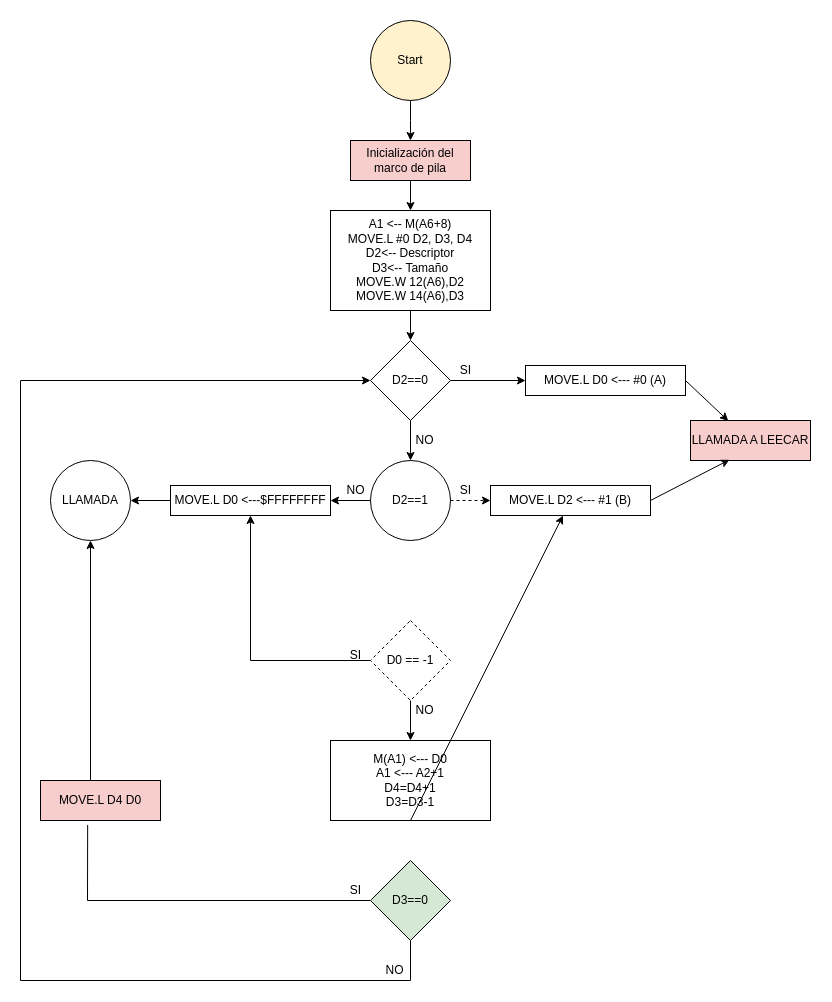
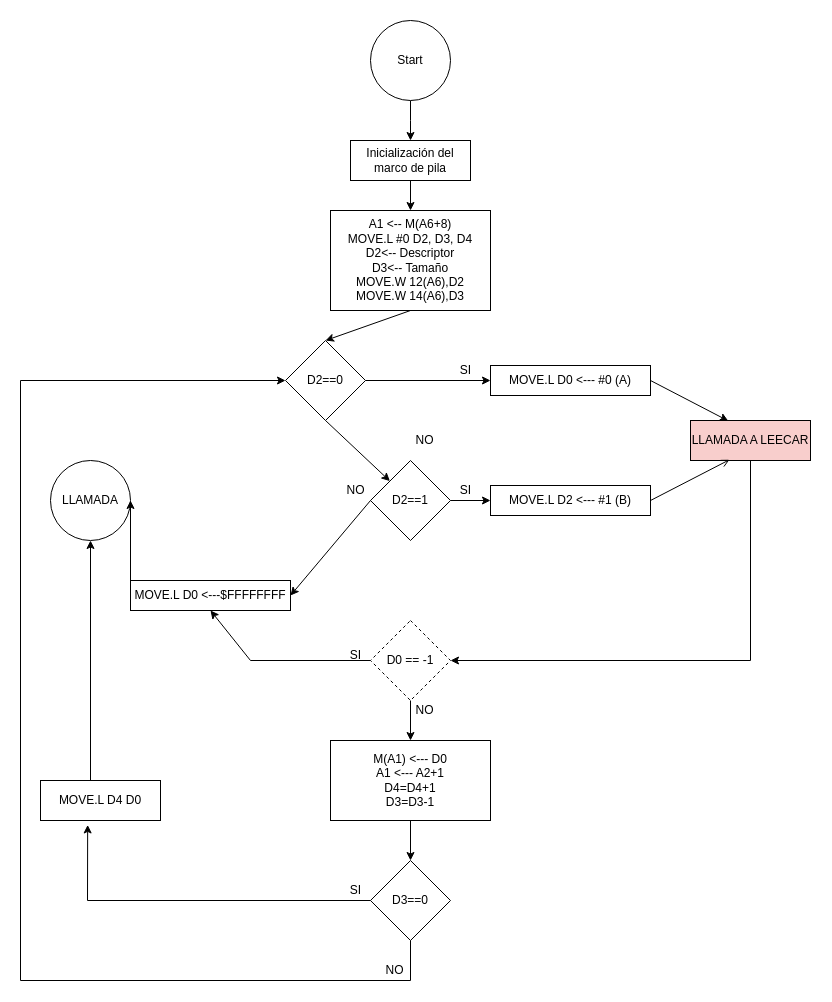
node "Start": fillcolor #fff2cc -> #ffffff
node "Inicialización del marco de pila": fillcolor #f8cecc -> #ffffff
node "D2==0": moved (411, 381) -> (326, 381)
node "MOVE.L D0 <--- #0 (A)": moved (606, 381) -> (571, 381)
edge "MOVE.L D2 <--- #1 (B)" -> "LLAMADA A LEECAR": arrowhead classic -> open
node "MOVE.L D0 <---$FFFFFFFF": moved (251, 501) -> (211, 596)
node "D2==1": shape ellipse -> diamond
edge "D2==1" -> "MOVE.L D2 <--- #1 (B)": style dashed -> solid
edge "LLAMADA A LEECAR" -> "D0 == -1": added
edge "M(A1) <--- D0 A1 <--- A2+1 D4=D4+1 D3=D3-1" -> "MOVE.L D2 <--- #1 (B)": now "M(A1) <--- D0 A1 <--- A2+1 D4=D4+1 D3=D3-1" -> "D3==0"
node "MOVE.L D4 D0": fillcolor #f8cecc -> #ffffff
edge "MOVE.L D4 D0" -- "D3==0": arrowhead none -> classic
node "D3==0": fillcolor #d5e8d4 -> #ffffff
